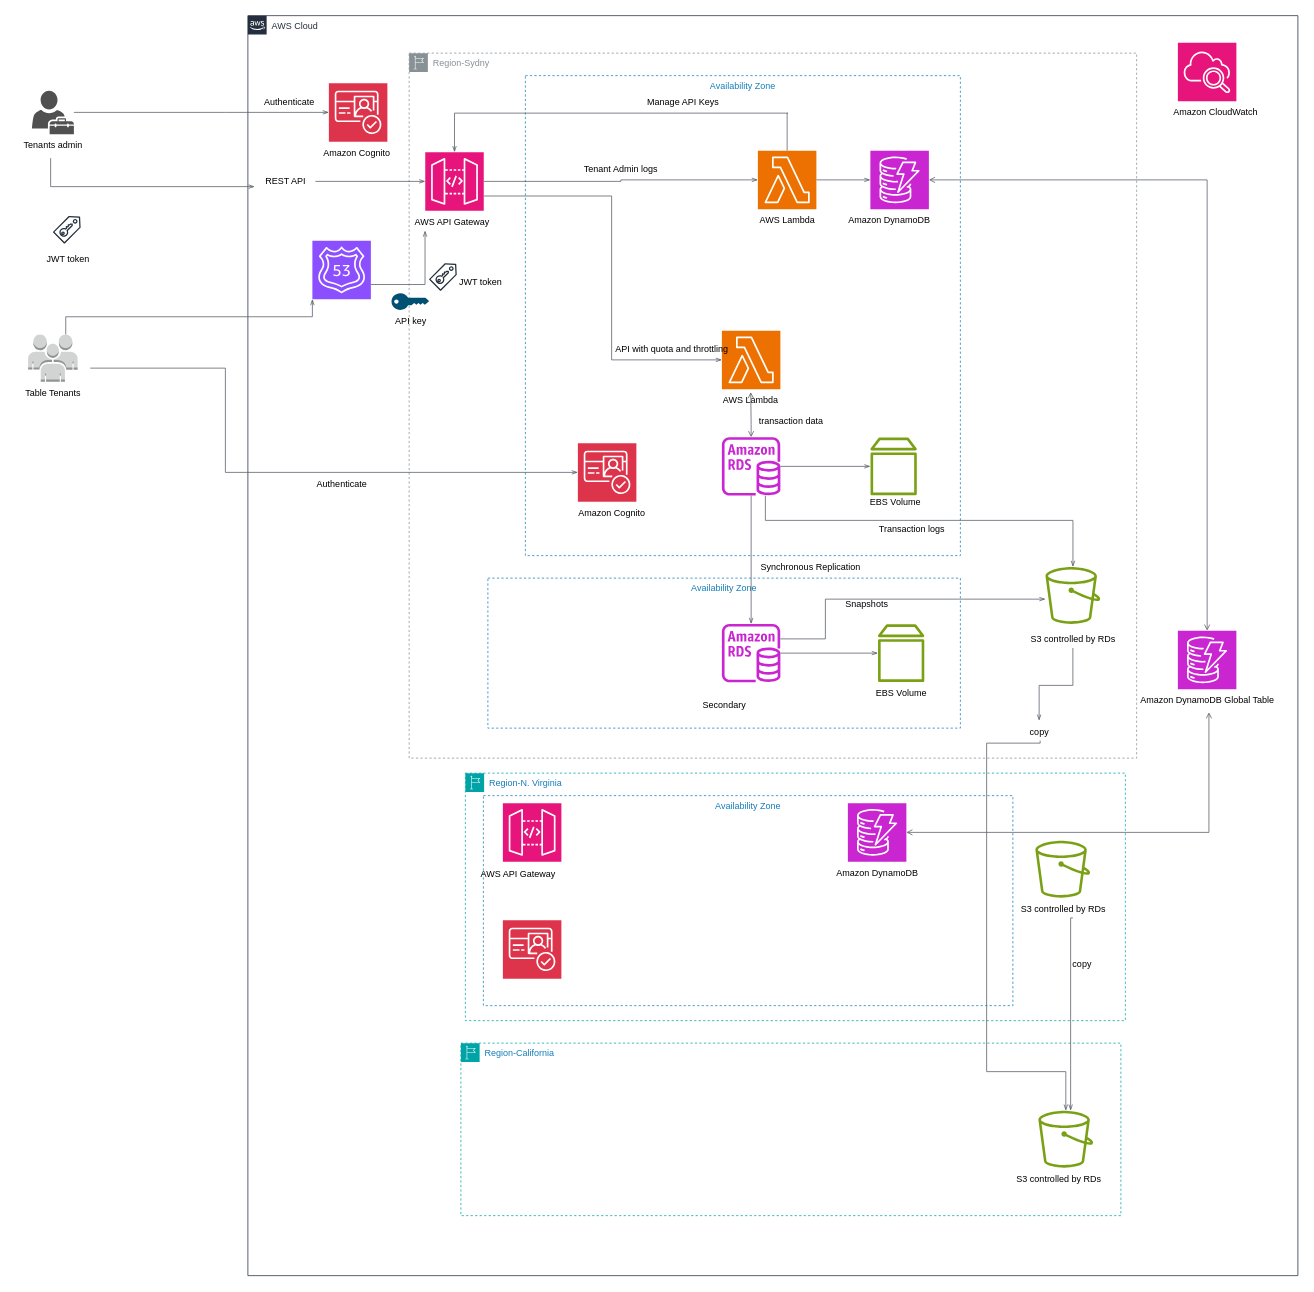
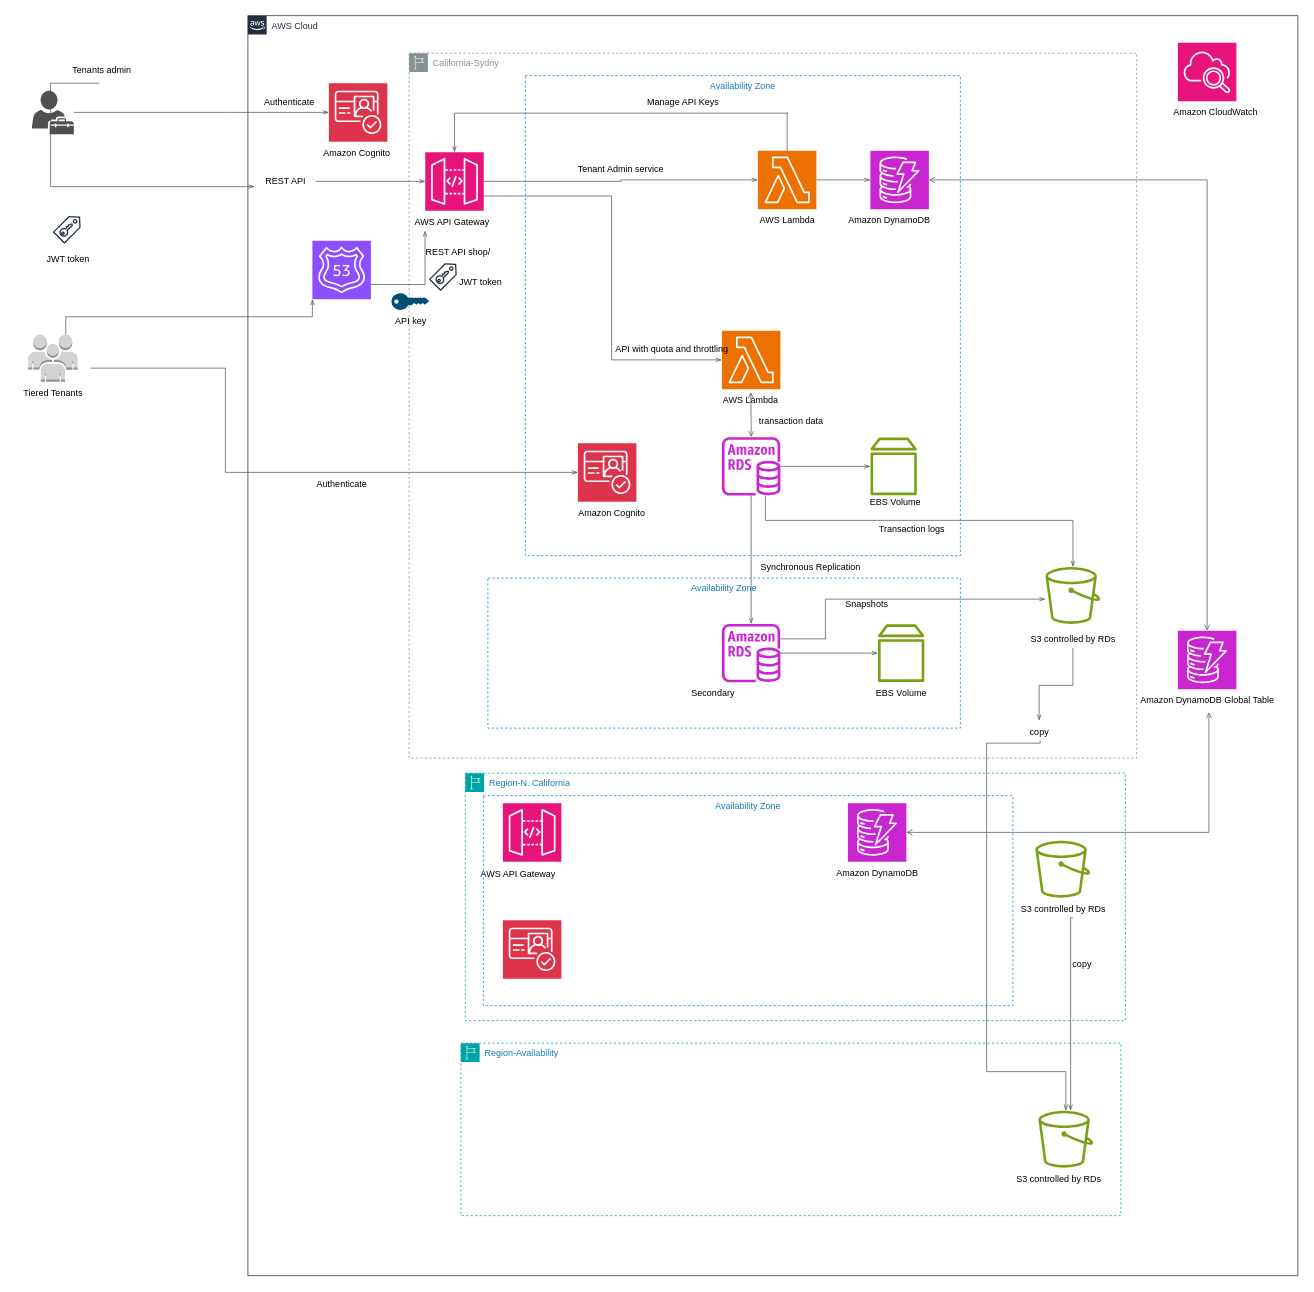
node "Region-Sydny": label "Region-Sydny" -> "California-Sydny"
node "Tenants admin": moved (53, 145) -> (102, 70)
node "Tenant Admin logs": label "Tenant Admin logs" -> "Tenant Admin service"
node "REST API shop/": added
node "Table Tenants": label "Table Tenants" -> "Tiered Tenants"
node "Secondary": moved (724, 705) -> (713, 693)
node "Region-N. Virginia": label "Region-N. Virginia" -> "Region-N. California"
node "Region-California": label "Region-California" -> "Region-Availability"
